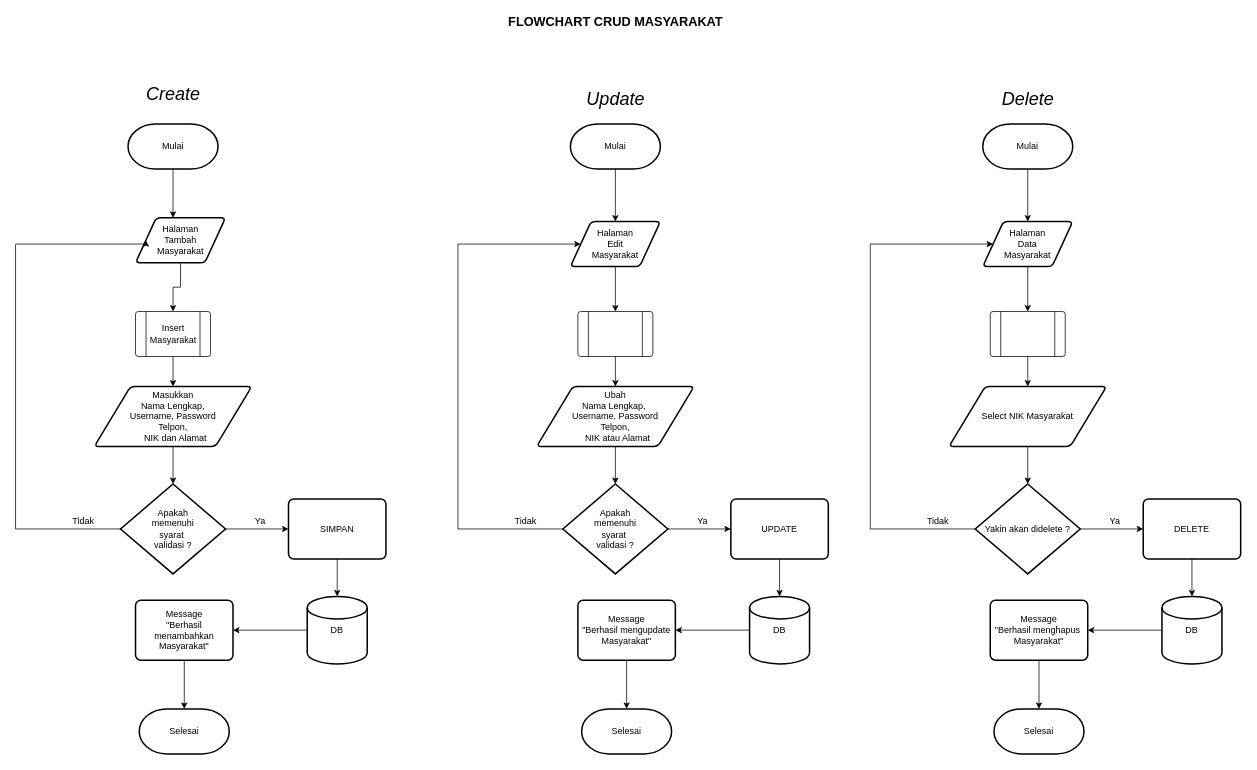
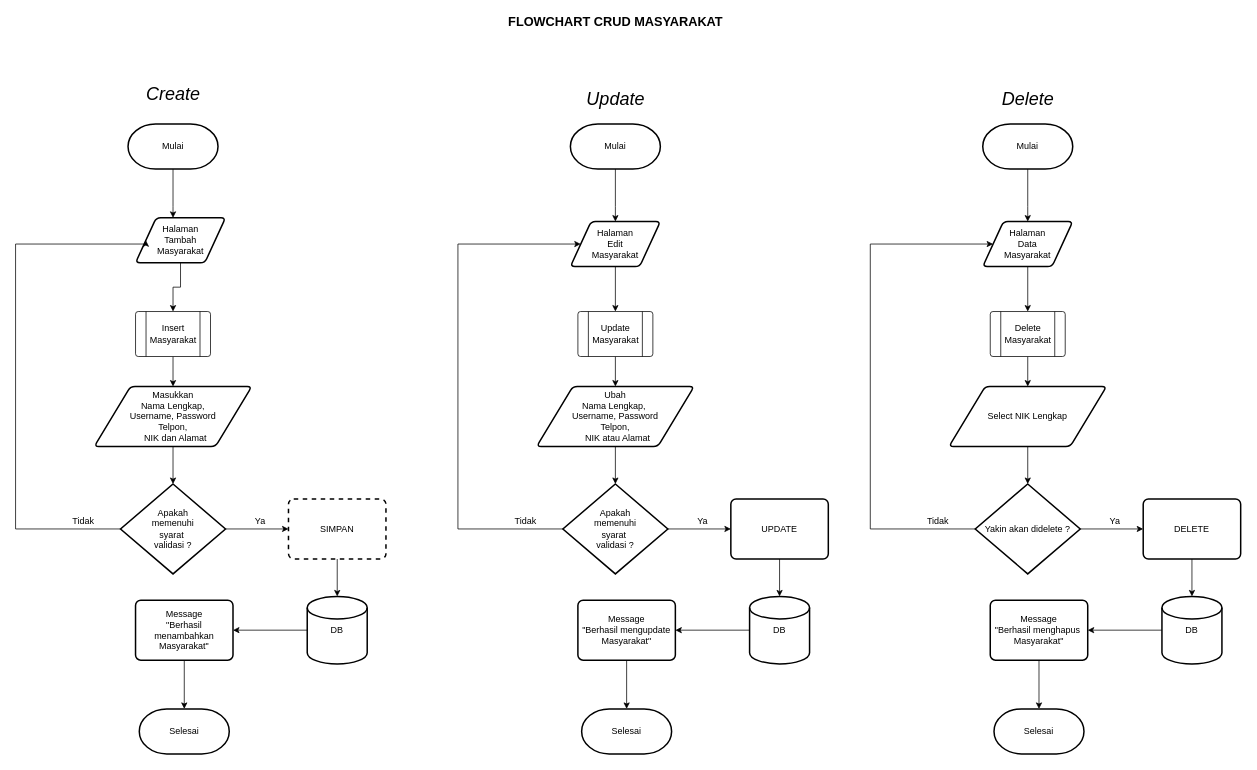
node "Update Masyarakat": added
node "Delete Masyarakat": added
node "Select NIK Masyarakat": label "Select NIK Masyarakat" -> "Select NIK Lengkap"
node "SIMPAN": style solid -> dashed
